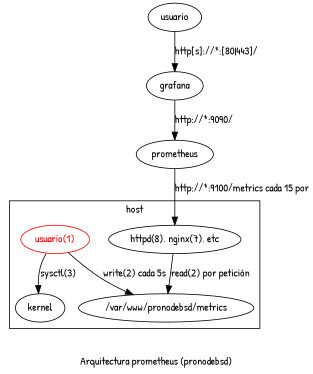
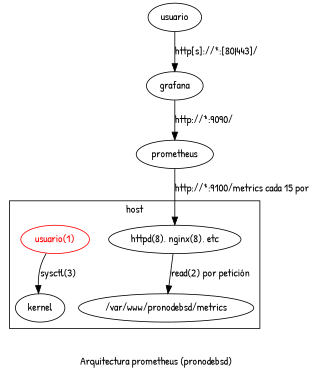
node "httpd(8), nginx(7), etc": label "httpd(8), nginx(7), etc" -> "httpd(8), nginx(8), etc"
edge "usuario(1)" -> "/var/www/pronodebsd/metrics": removed, label "write(2) cada 5s"
